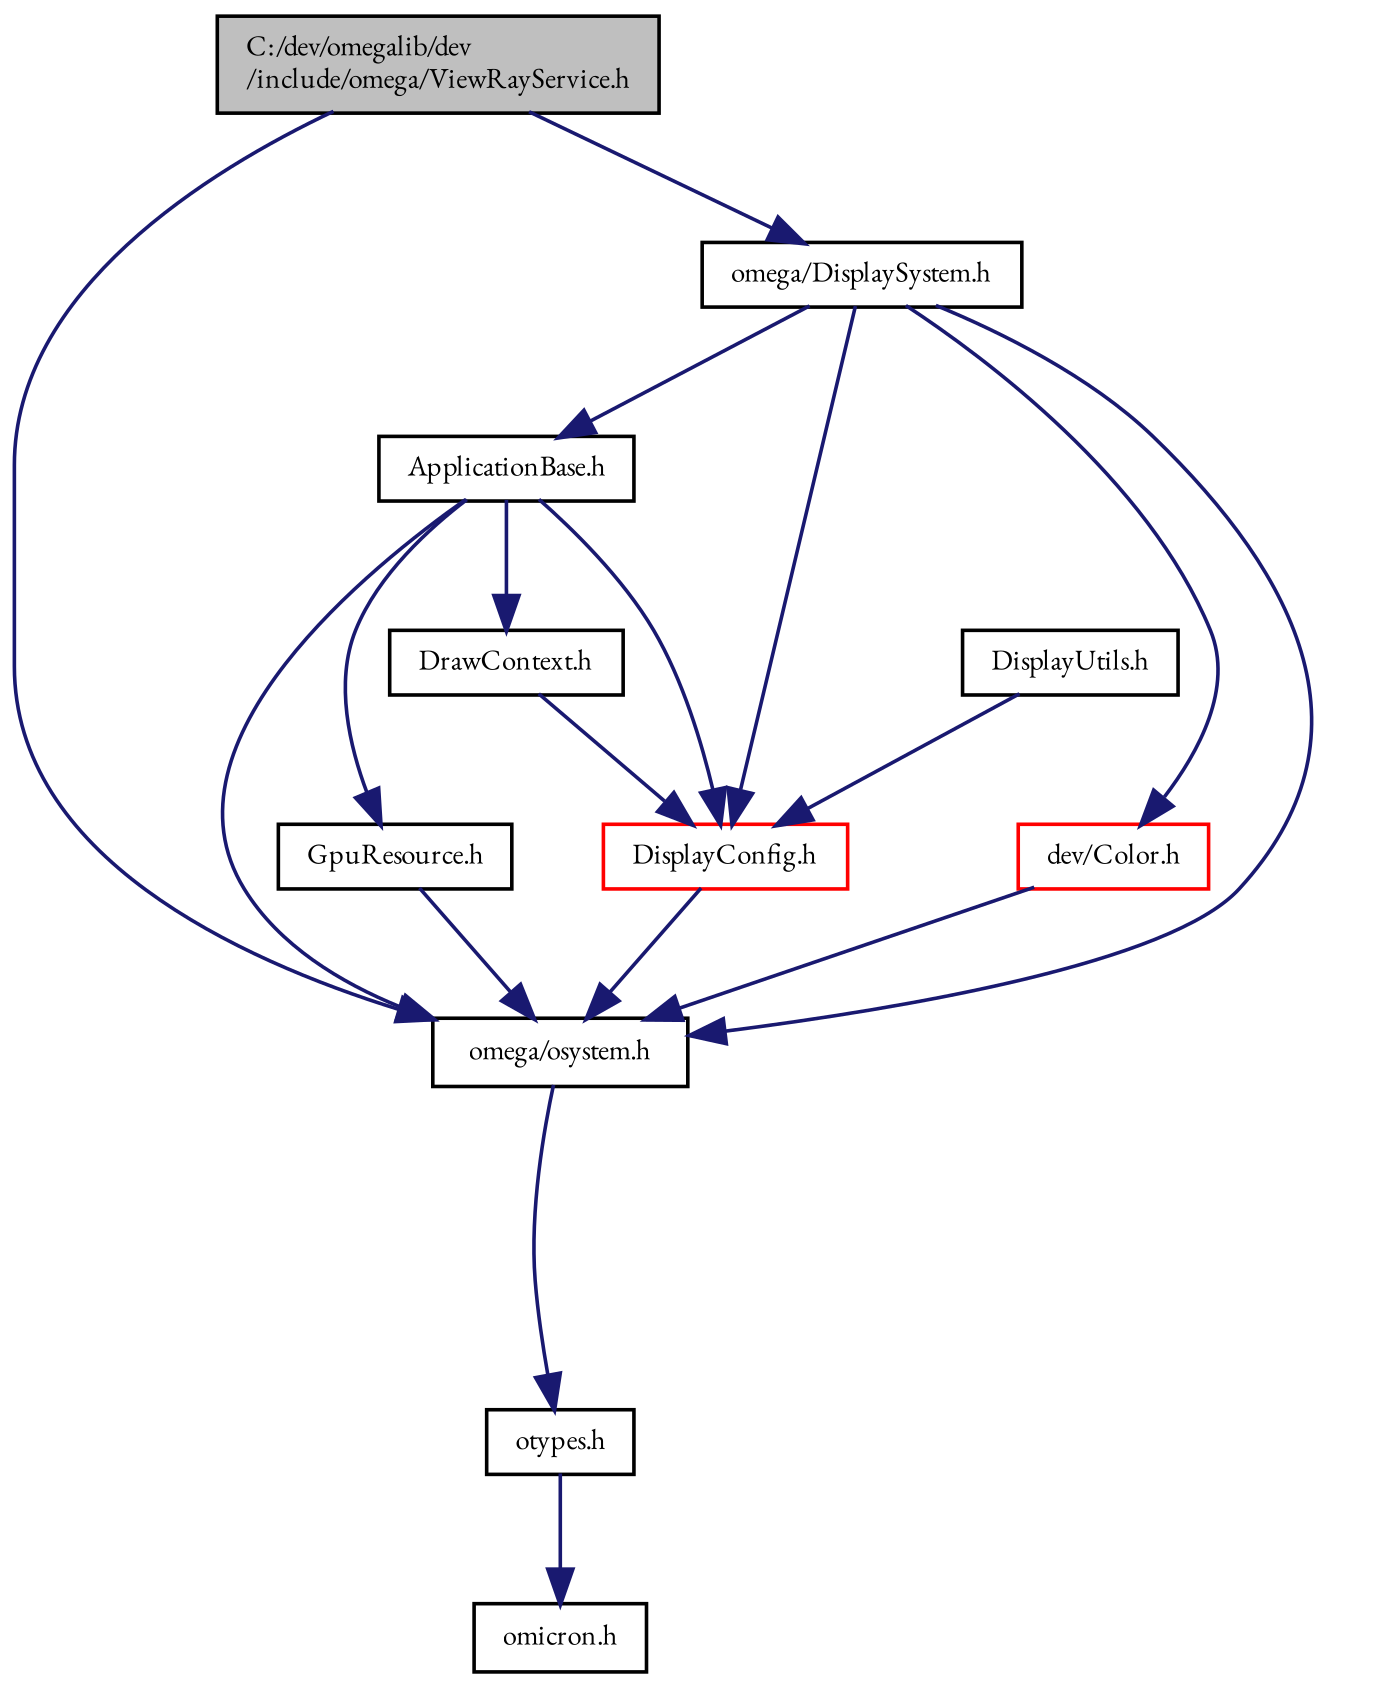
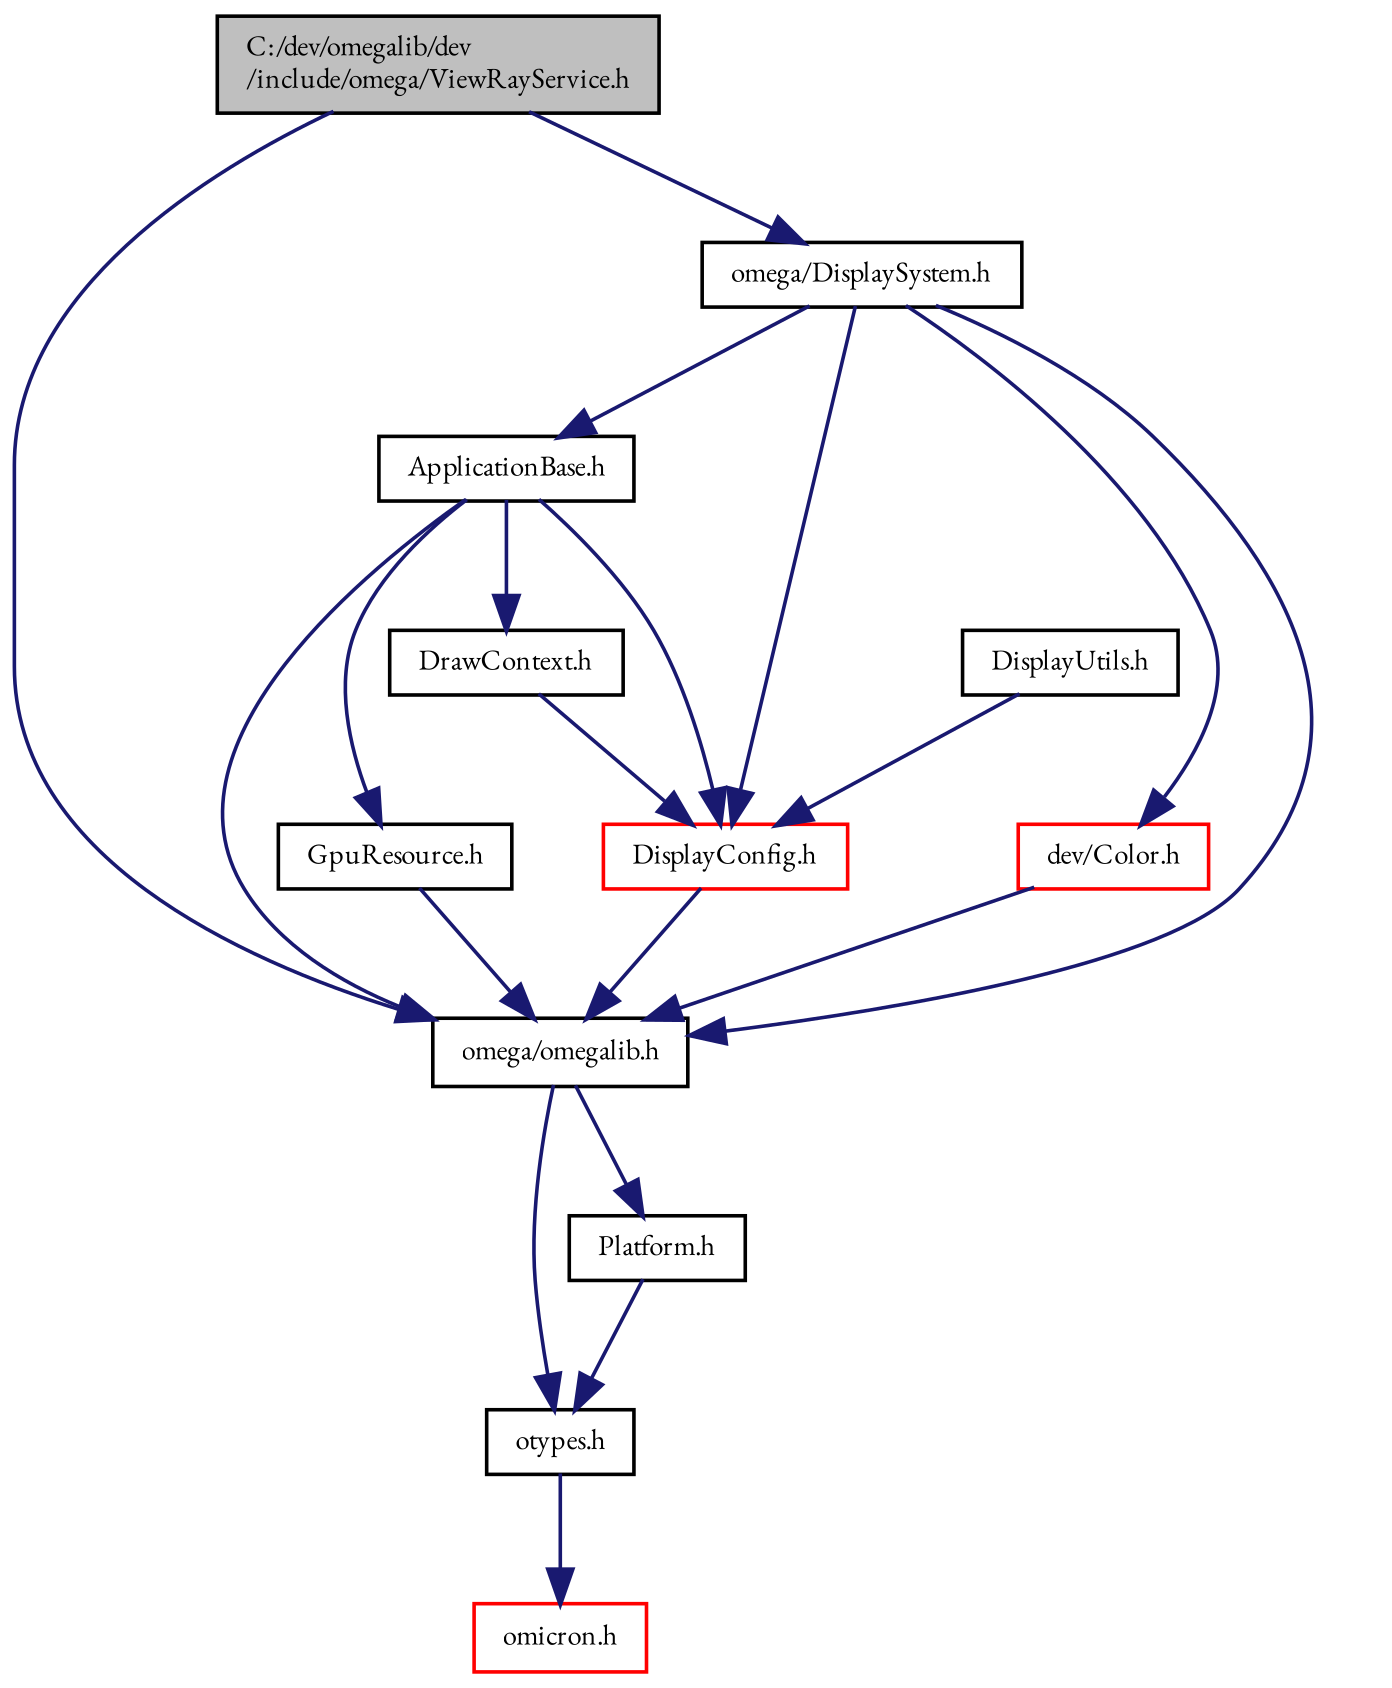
node "omega/osystem.h": label "omega/osystem.h" -> "omega/omegalib.h"
node "Platform.h": added
node "omicron.h": color black -> red
